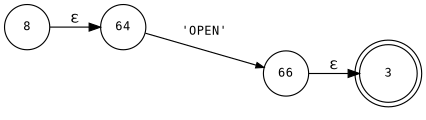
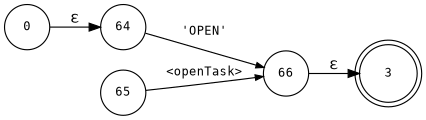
node "8": label "8" -> "0"
node "65": added
